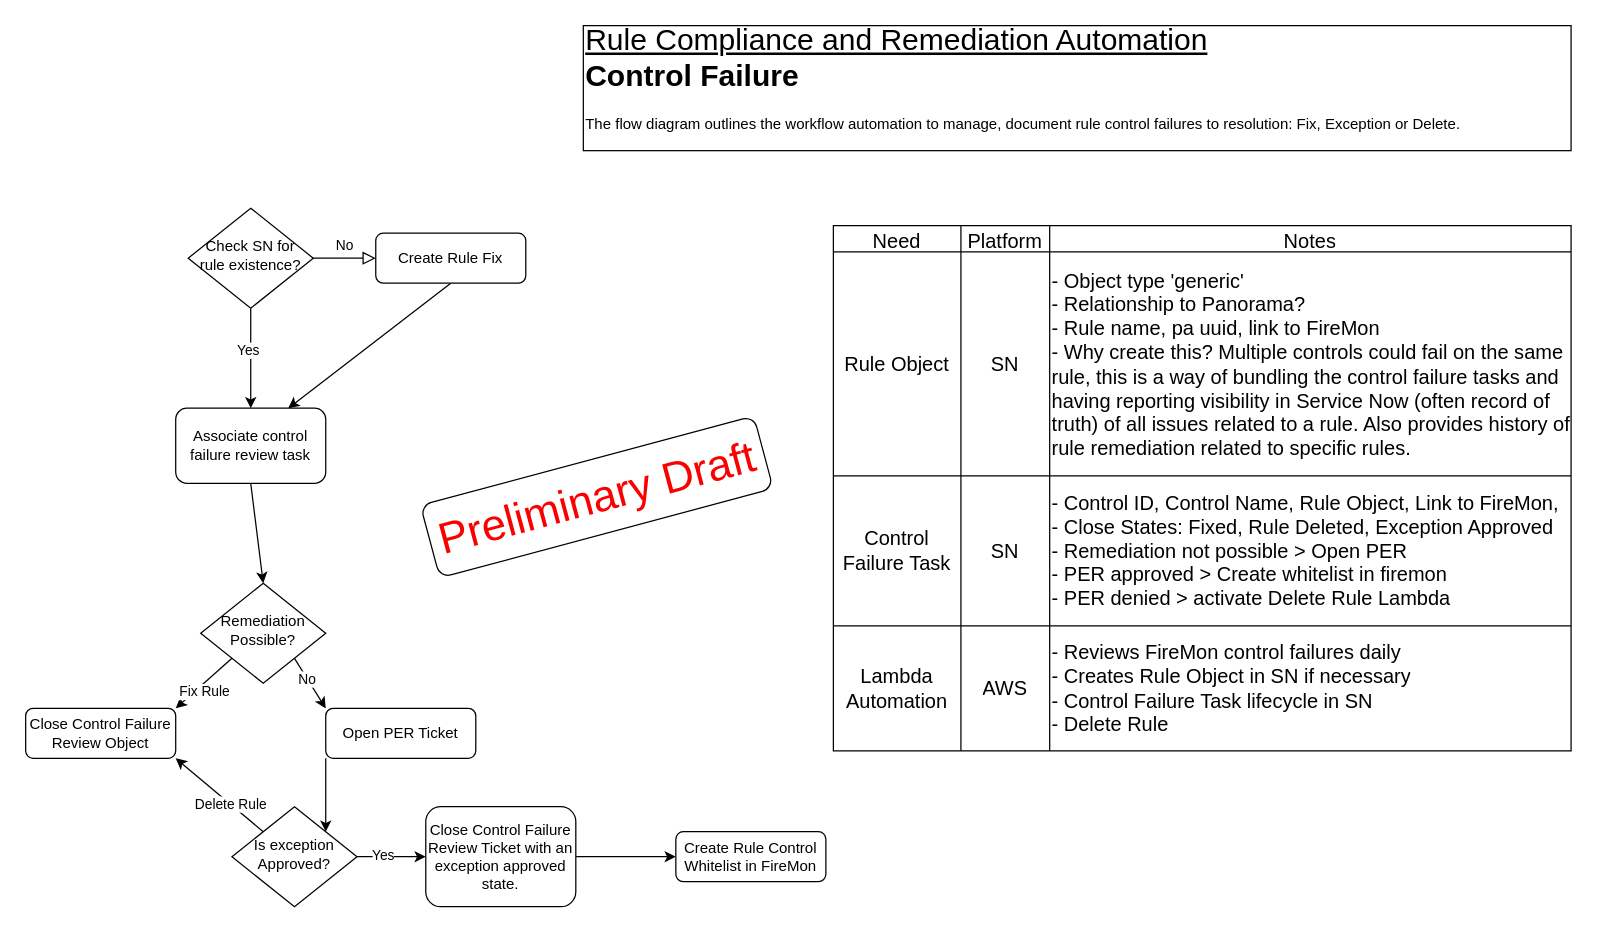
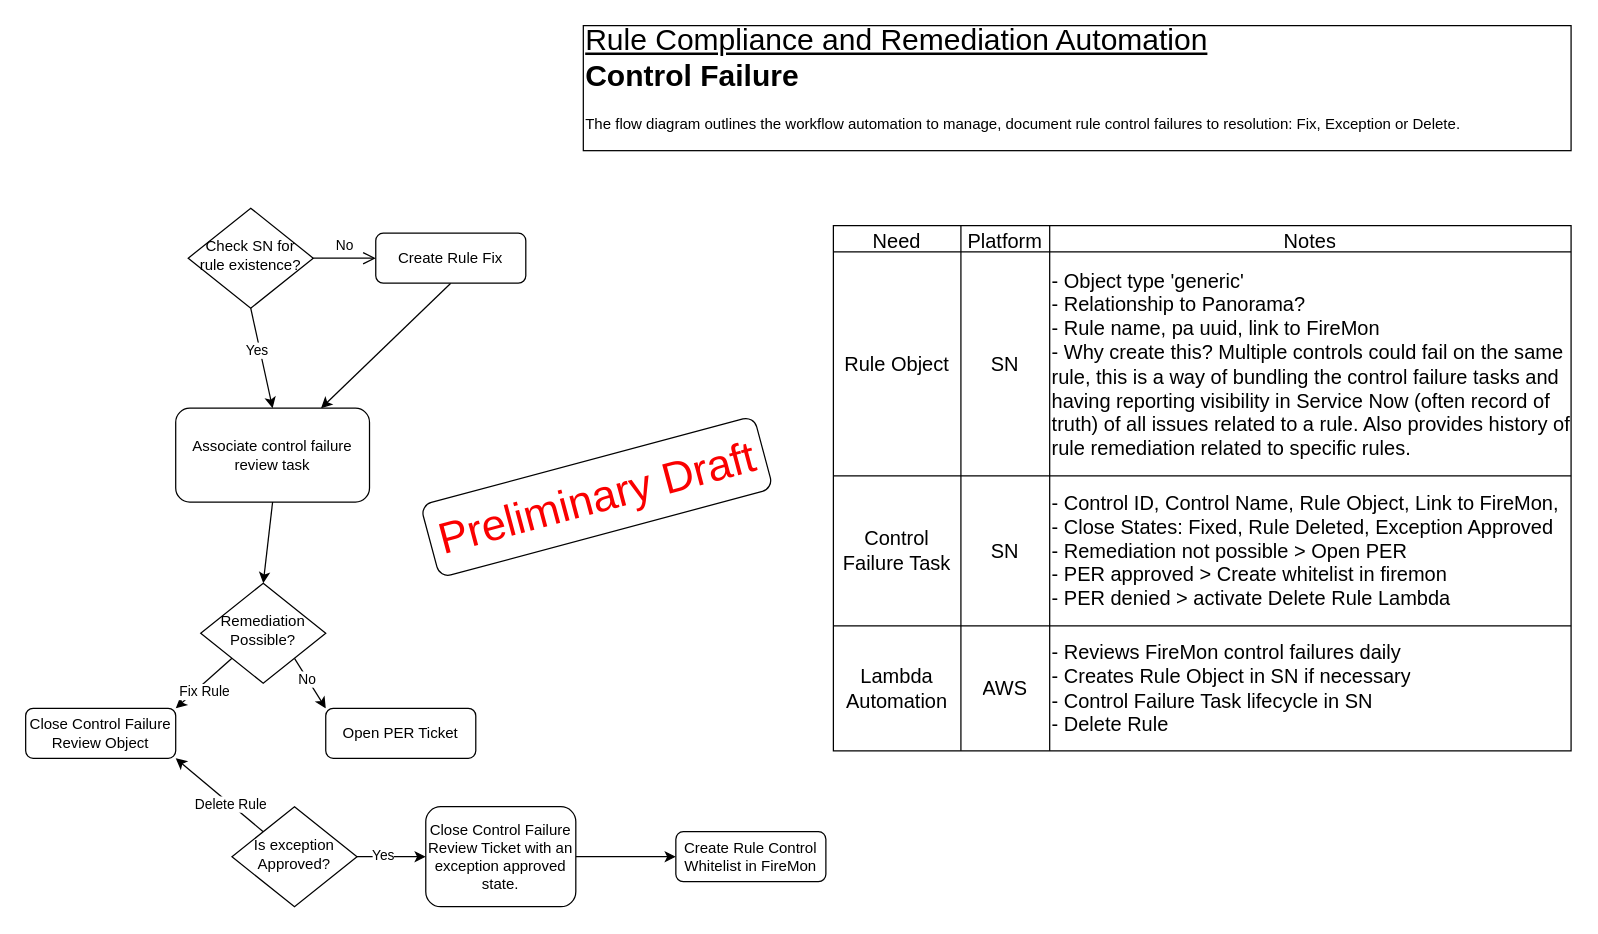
edge "Check SN for rule existence?" -> "Create Rule Fix": arrowhead block -> open
node "Associate control failure review task": size 150x75 -> 194x94
edge "Open PER Ticket" -> "Is exception Approved?": removed
